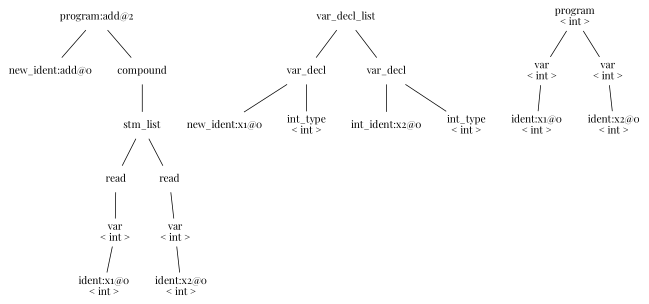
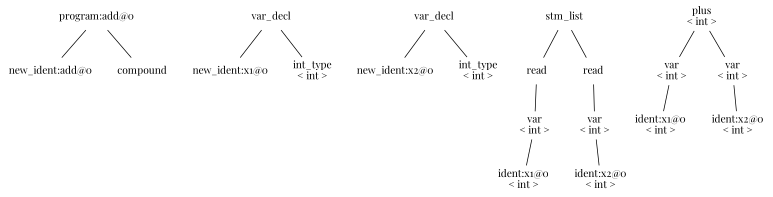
node "program:add@2": label "program:add@2" -> "program:add@0"
node "var_decl_list": removed
node "program < int >": label "program < int >" -> "plus < int >"
edge "compound" -- "stm_list": removed
node "int_ident:x2@0": label "int_ident:x2@0" -> "new_ident:x2@0"
